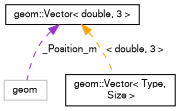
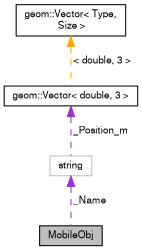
edge "geom::Vector< Type, Size >" -> "geom::Vector< double, 3 >": reversed
node "geom": label "geom" -> "string"
node "MobileObj": added
